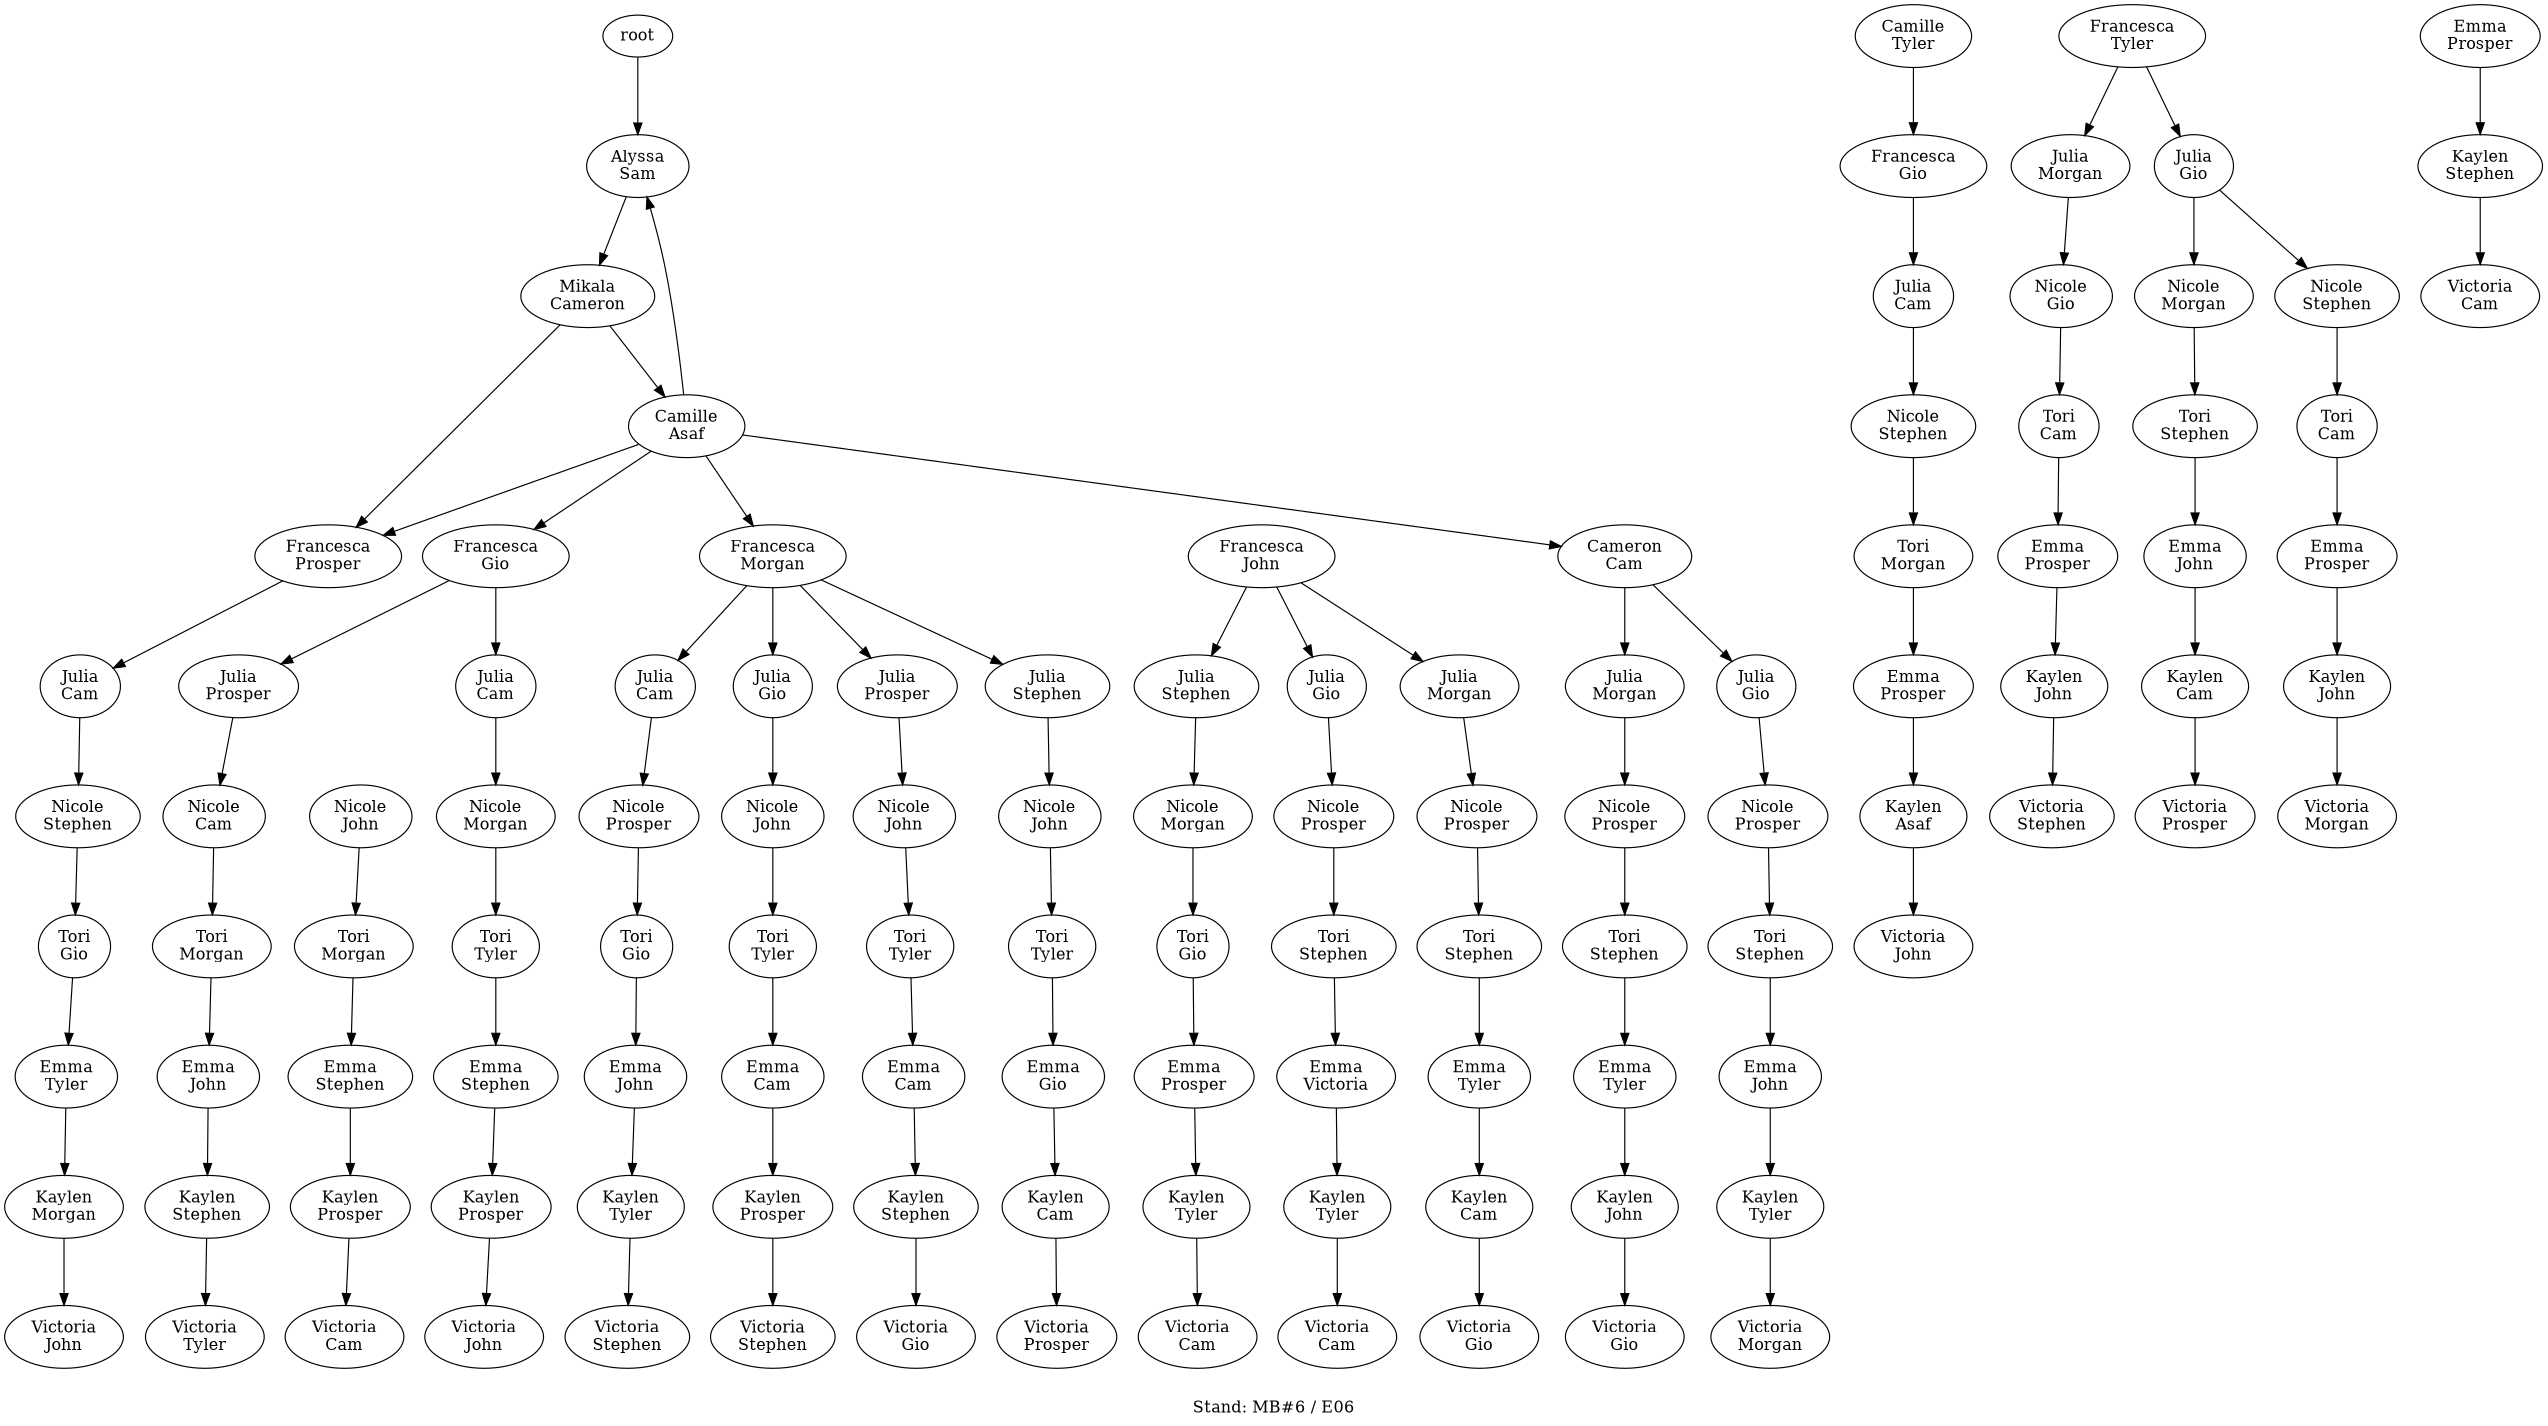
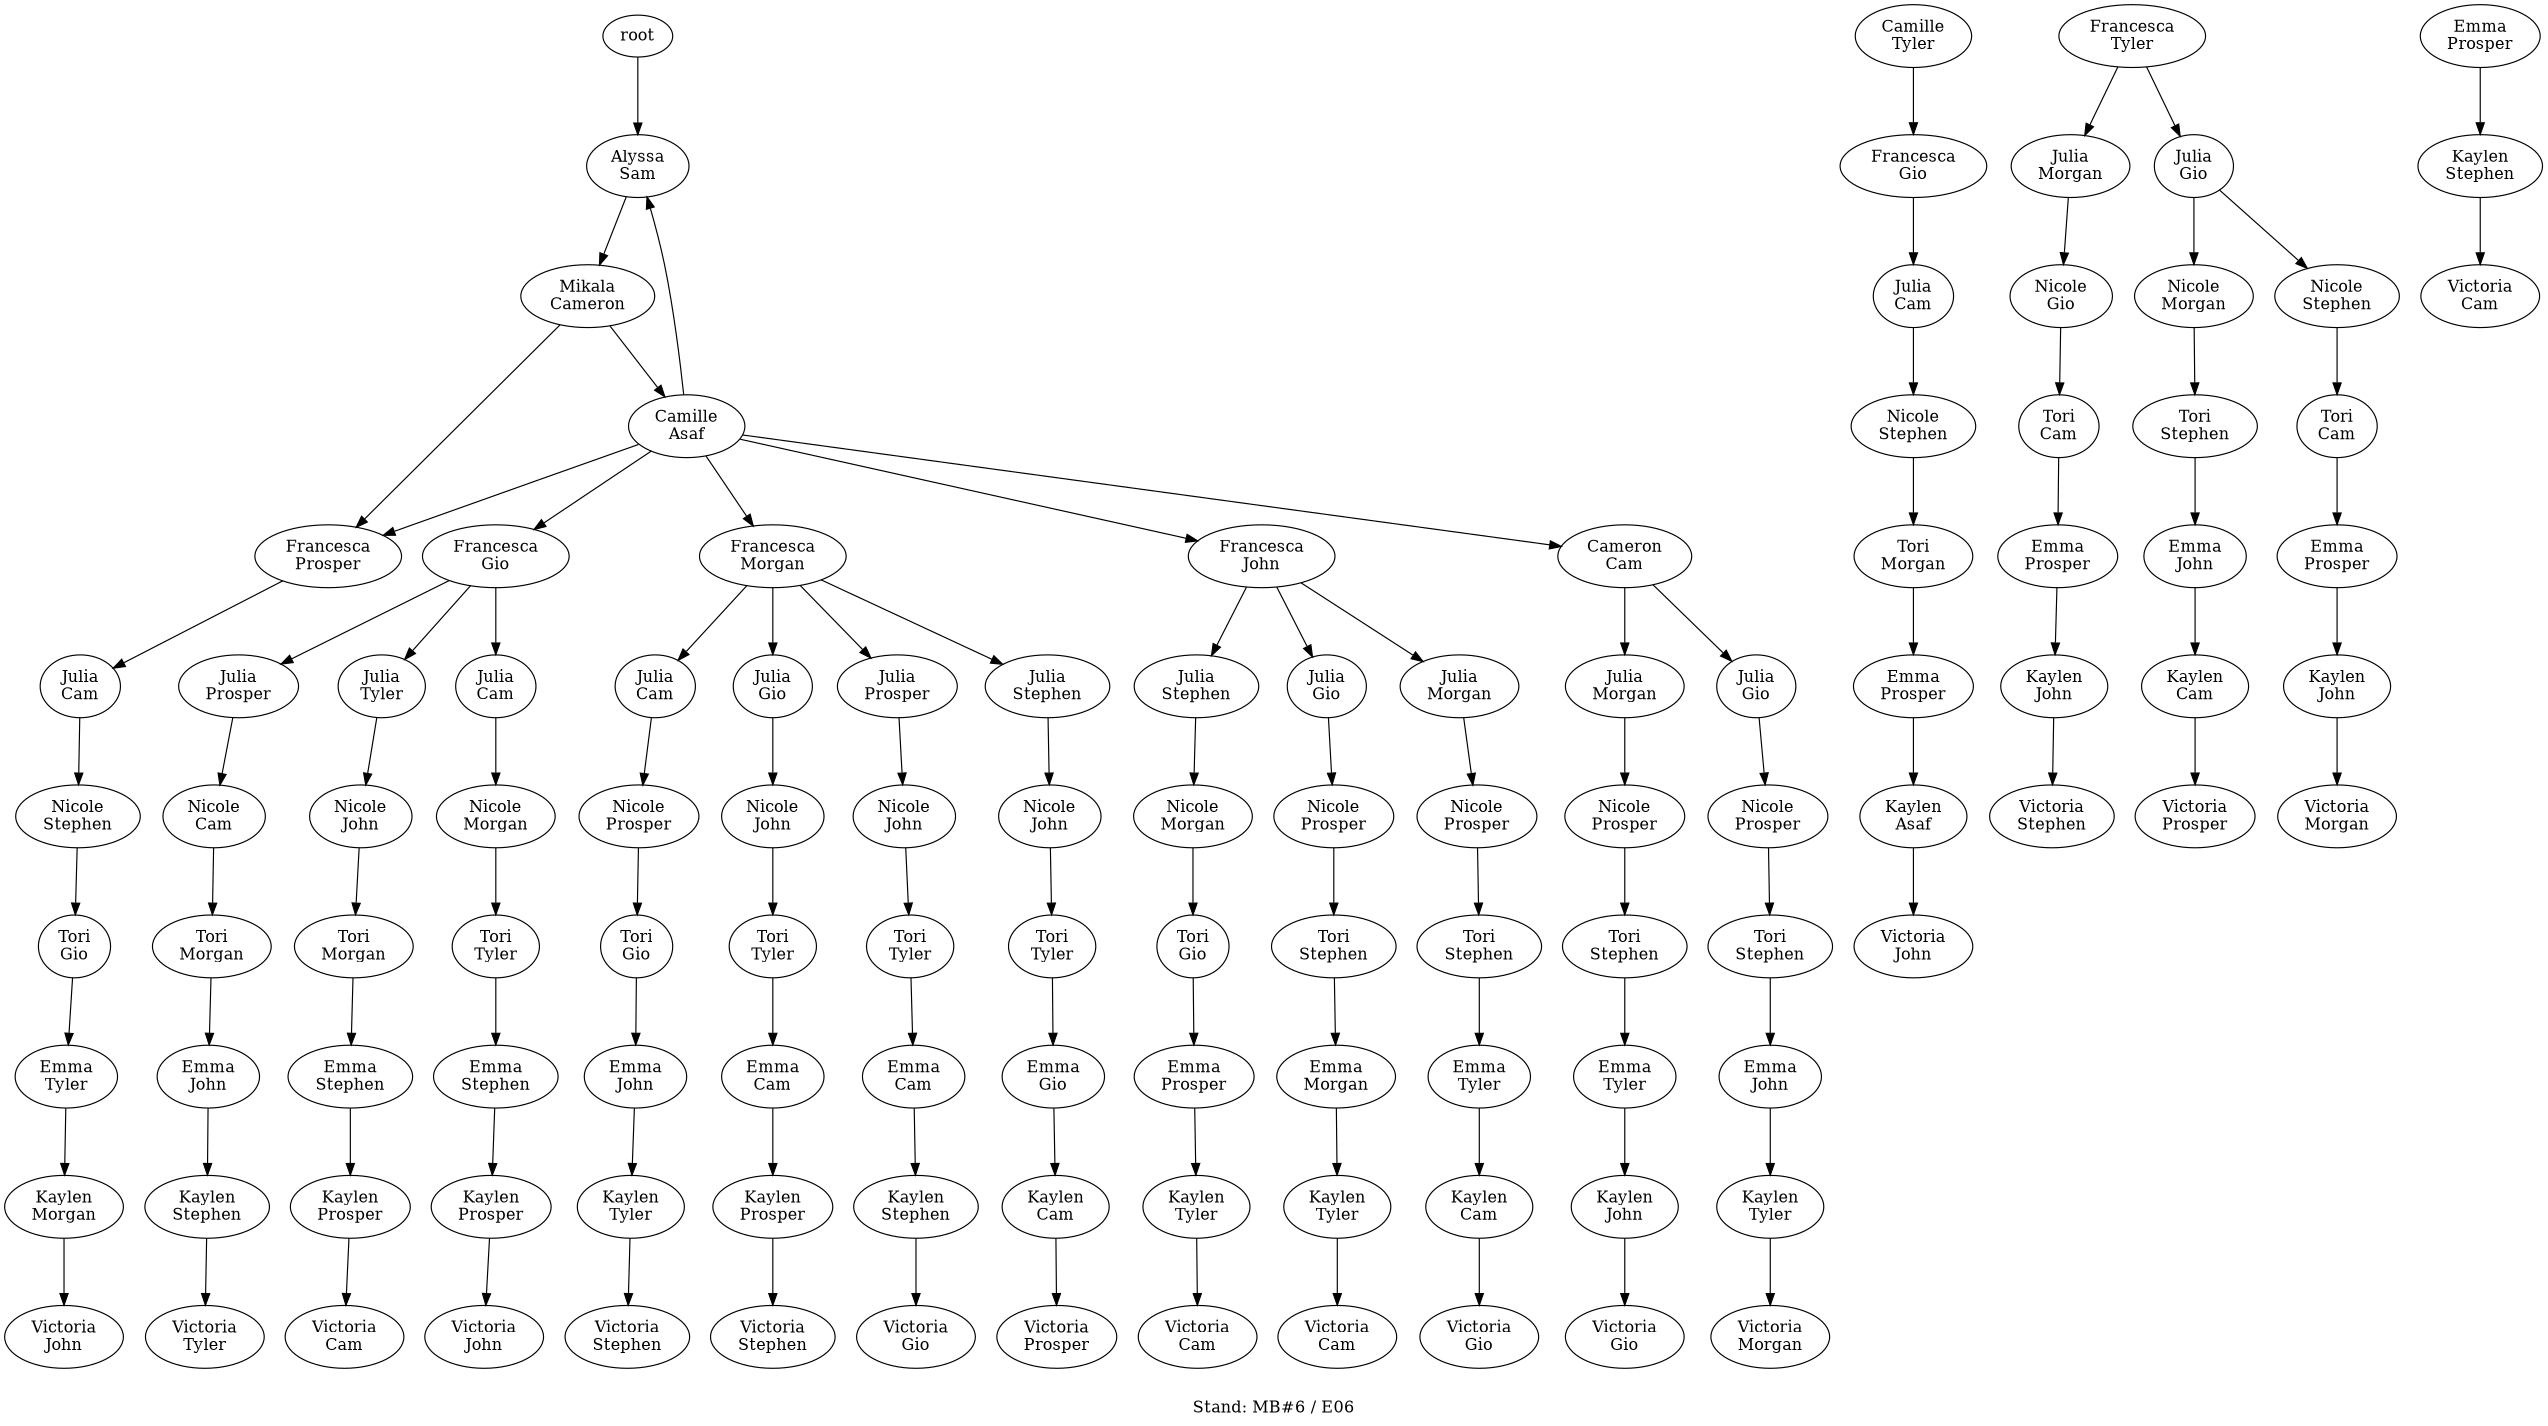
edge "Camille Asaf" -> "Francesca John": added
node "Julia Tyler": added
node "Emma Victoria": label "Emma Victoria" -> "Emma Morgan"
